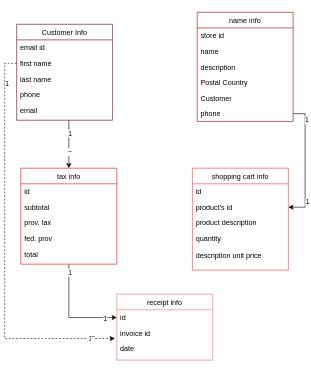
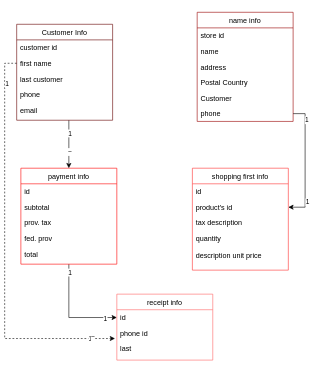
node "email id": label "email id" -> "customer id"
node "description": label "description" -> "address"
node "last name": label "last name" -> "last customer"
node "tax info": label "tax info" -> "payment info"
node "shopping cart info": label "shopping cart info" -> "shopping first info"
node "product description": label "product description" -> "tax description"
node "invoice id": label "invoice id" -> "phone id"
node "date": label "date" -> "last"
